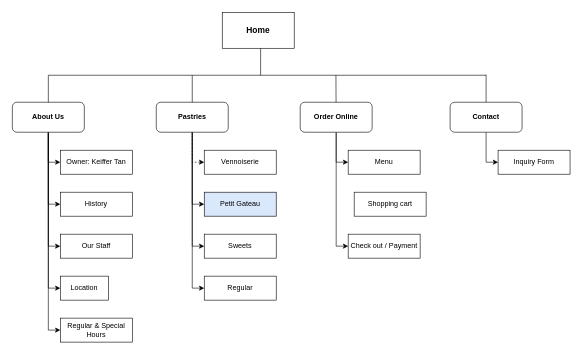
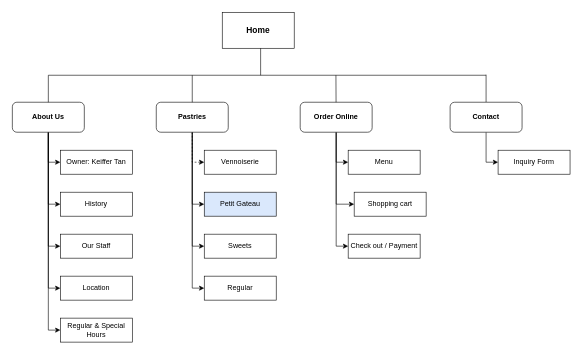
edge "Order Online" -> "Shopping cart": added
node "Location": size 48x24 -> 72x24
